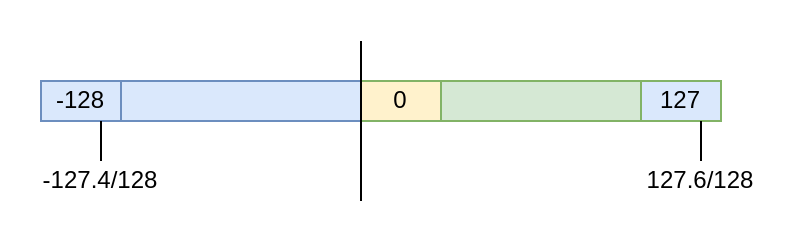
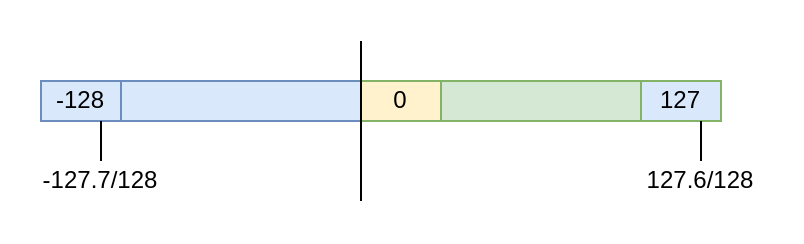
node "-127.4/128": label "-127.4/128" -> "-127.7/128"
